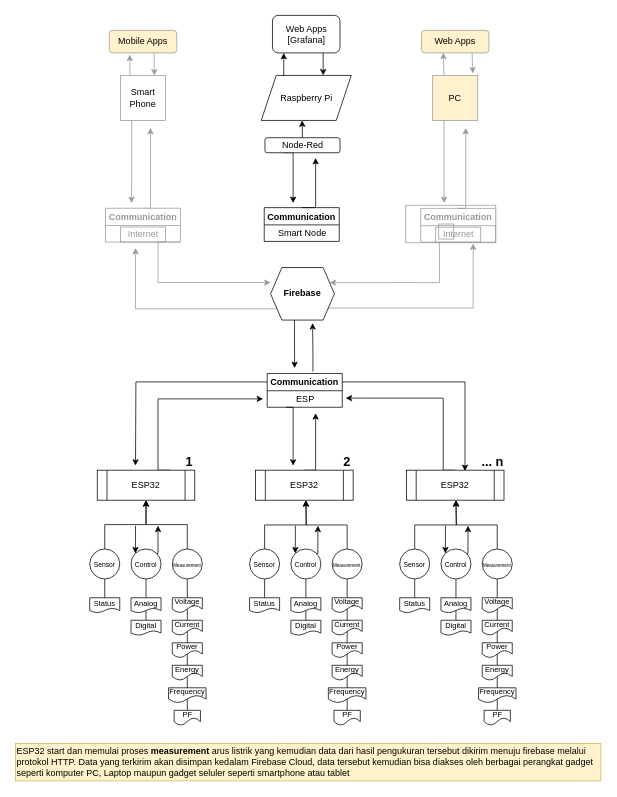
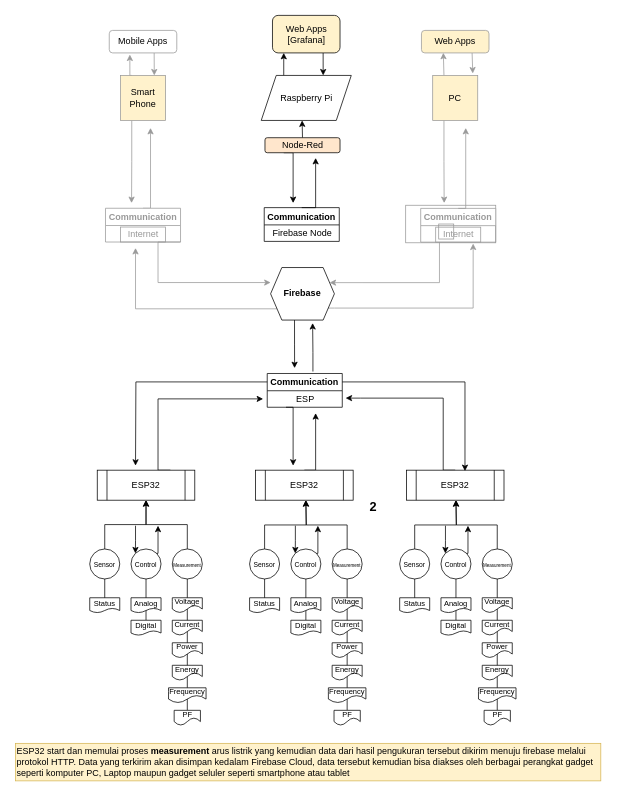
node "Web Apps [Grafana]": fillcolor #ffffff -> #fff2cc
node "Mobile Apps": fillcolor #fff2cc -> #ffffff
node "Smart Phone": fillcolor #ffffff -> #fff2cc
node "Node-Red": fillcolor #ffffff -> #ffe6cc
node "Smart Node": label "Smart Node" -> "Firebase Node"
node "1": removed
node "2": moved (347, 462) -> (373, 507)
node "... n": removed
